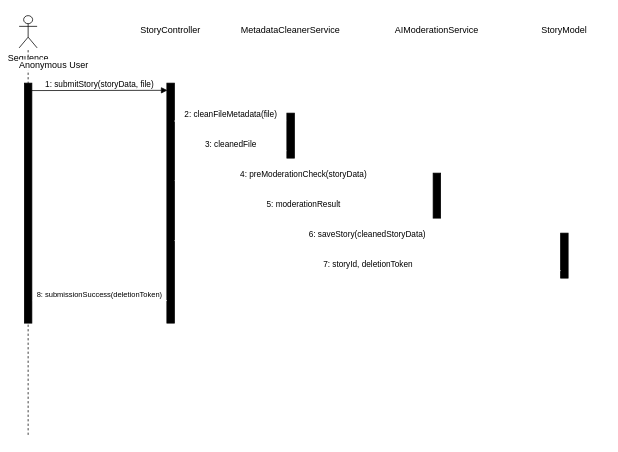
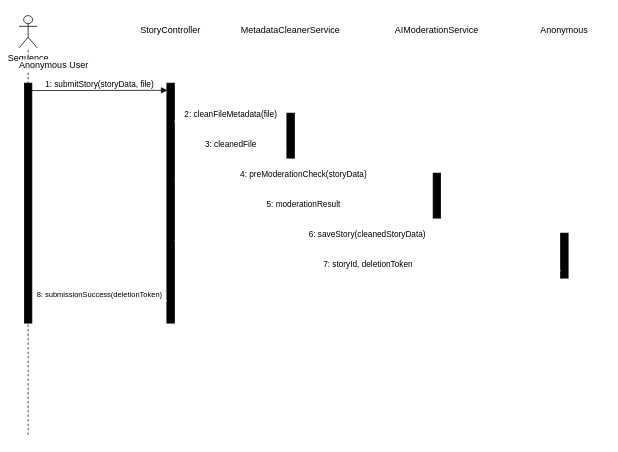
node "StoryModel": label "StoryModel" -> "Anonymous"
